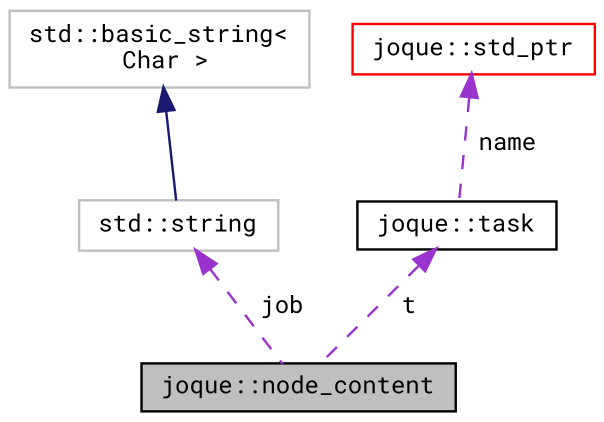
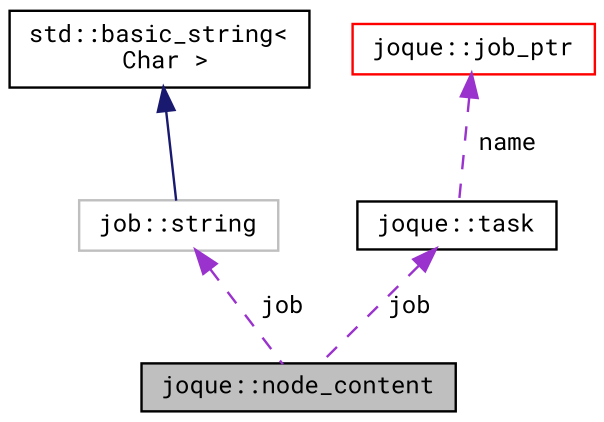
node "std::basic_string< Char >": color grey75 -> black
node "joque::std_ptr": label "joque::std_ptr" -> "joque::job_ptr"
node "std::string": label "std::string" -> "job::string"
edge "joque::node_content" -> "joque::task": label " t" -> " job"
